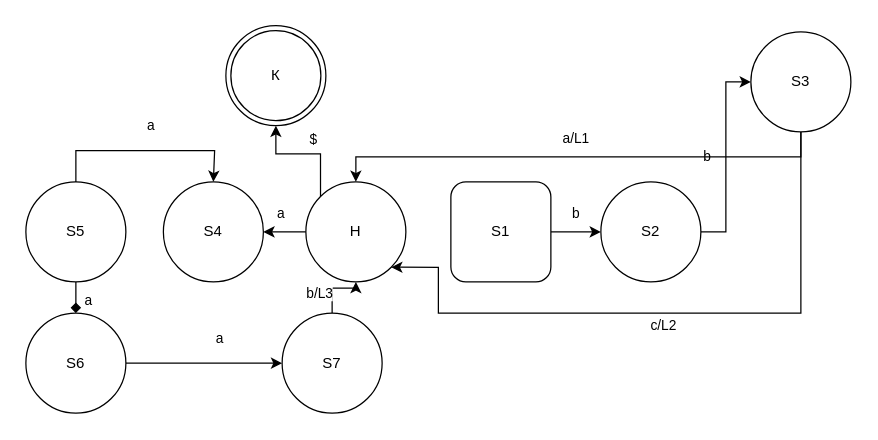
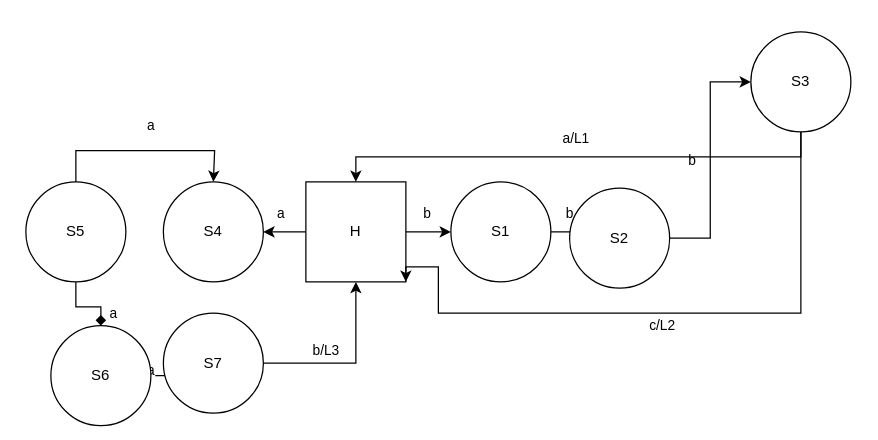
node "К": removed
edge "H" -> "К": removed, label "$"
node "H": shape ellipse -> rectangle
edge "H" -> "S1": added, label "b"
node "S1": shape rounded rectangle -> ellipse
node "S2": moved (651, 232) -> (619, 238)
node "S6": moved (76, 363) -> (101, 376)
node "S7": moved (332, 363) -> (213, 363)
